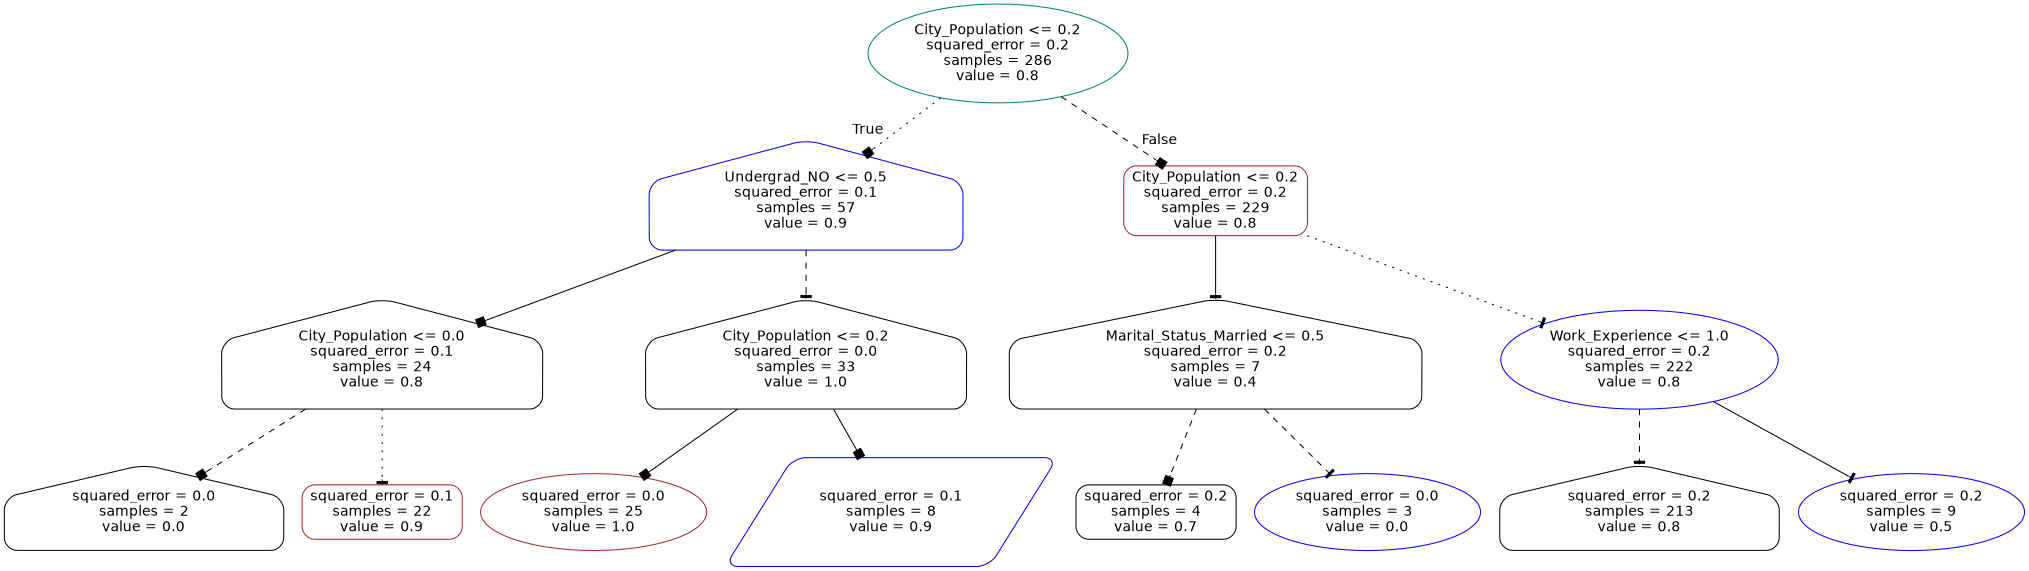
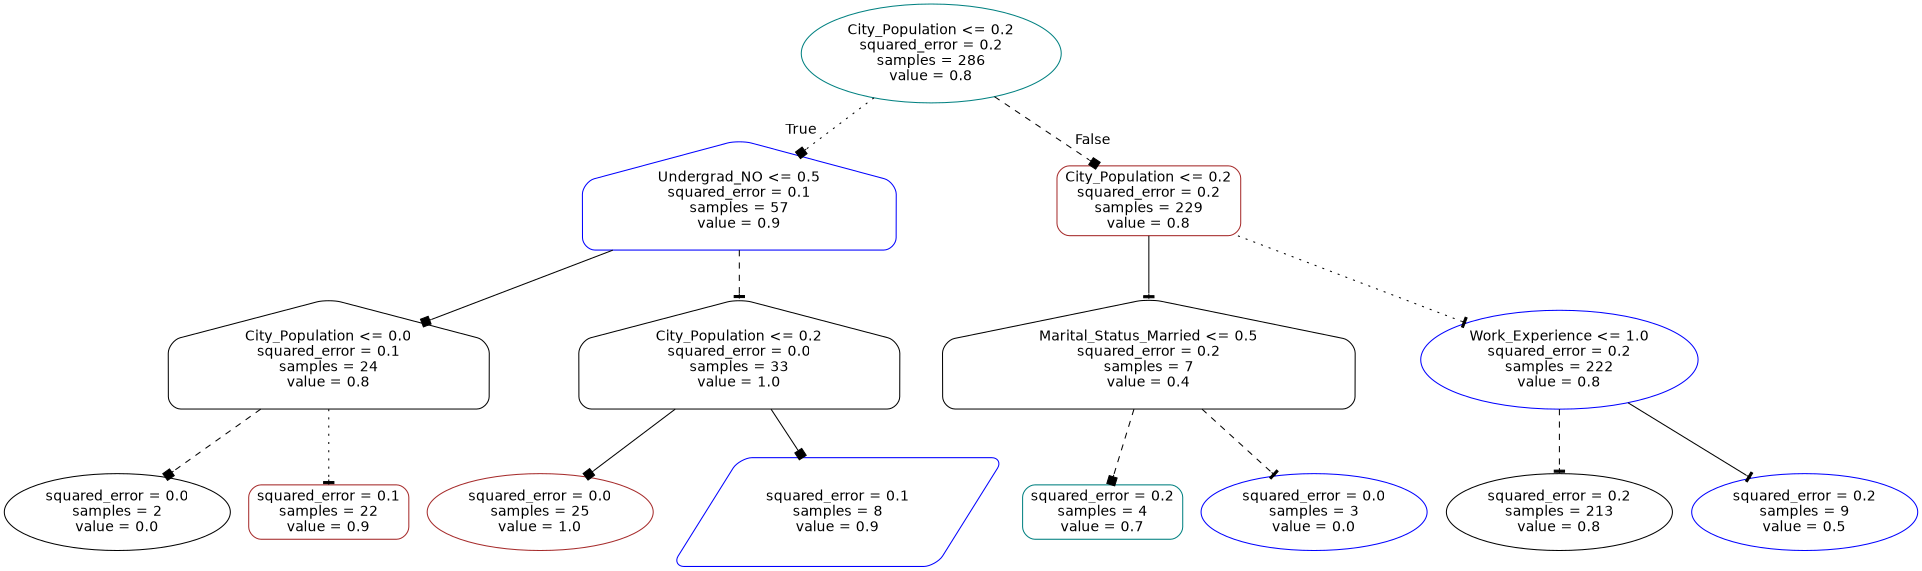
node "squared_error = 0.0 samples = 2 value = 0.0": shape house -> ellipse
node "squared_error = 0.2 samples = 4 value = 0.7": color black -> teal
node "squared_error = 0.2 samples = 213 value = 0.8": shape house -> ellipse
